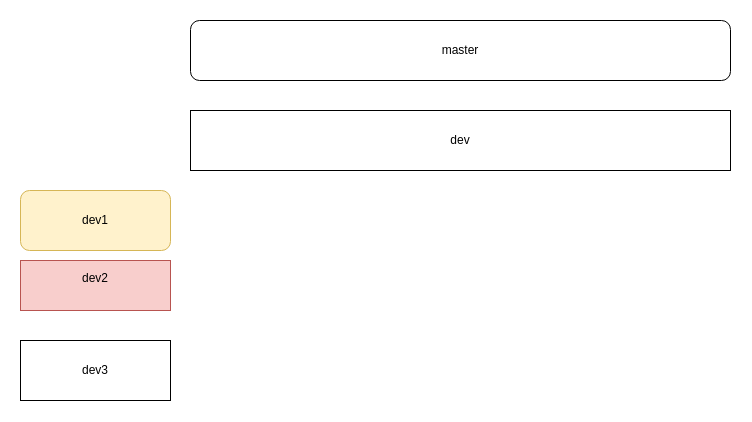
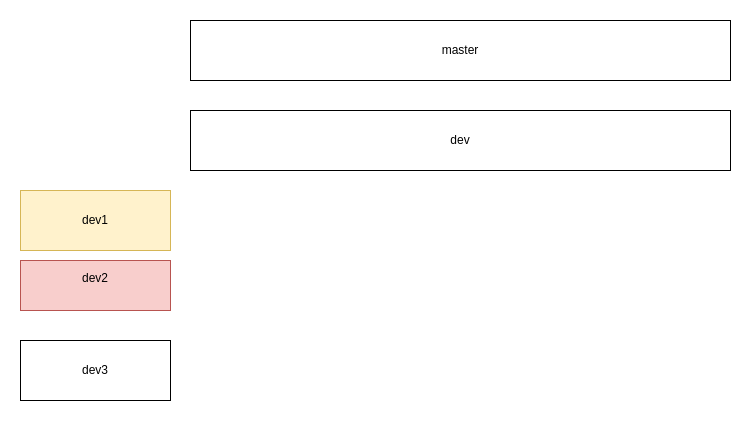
node "master": shape rounded rectangle -> rectangle
node "dev1": shape rounded rectangle -> rectangle
